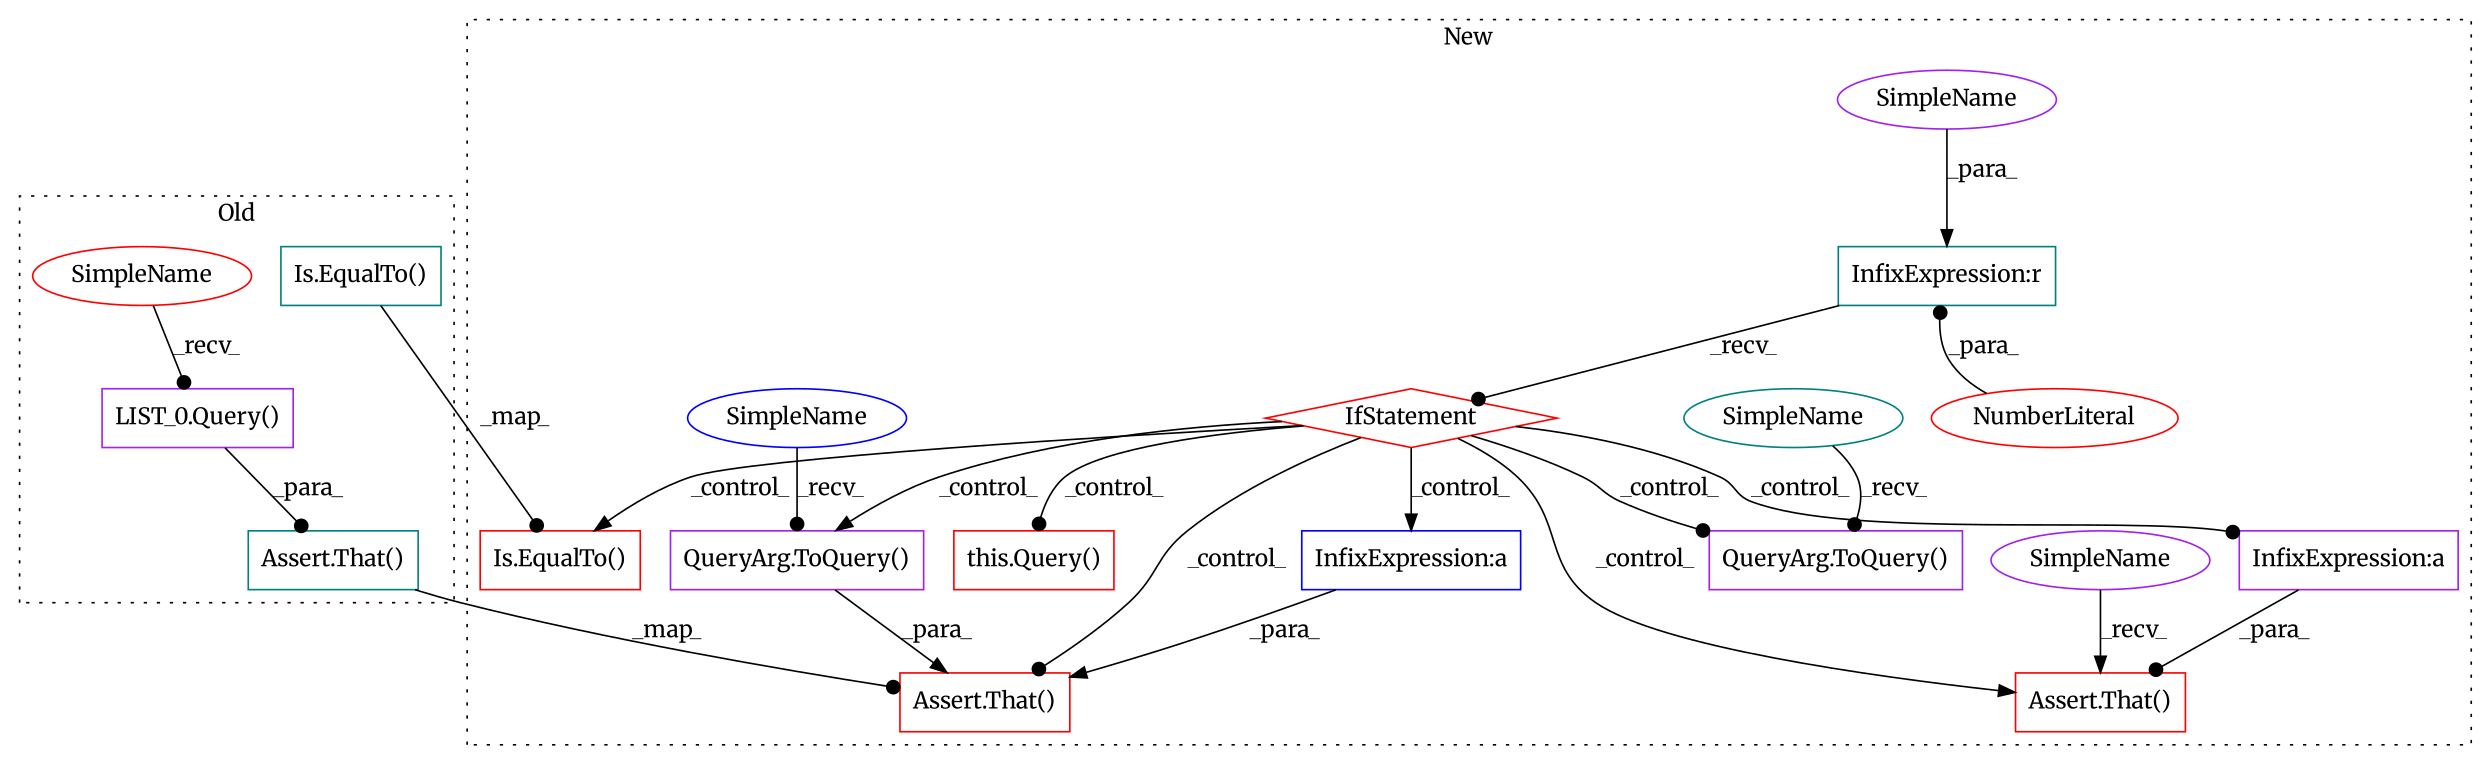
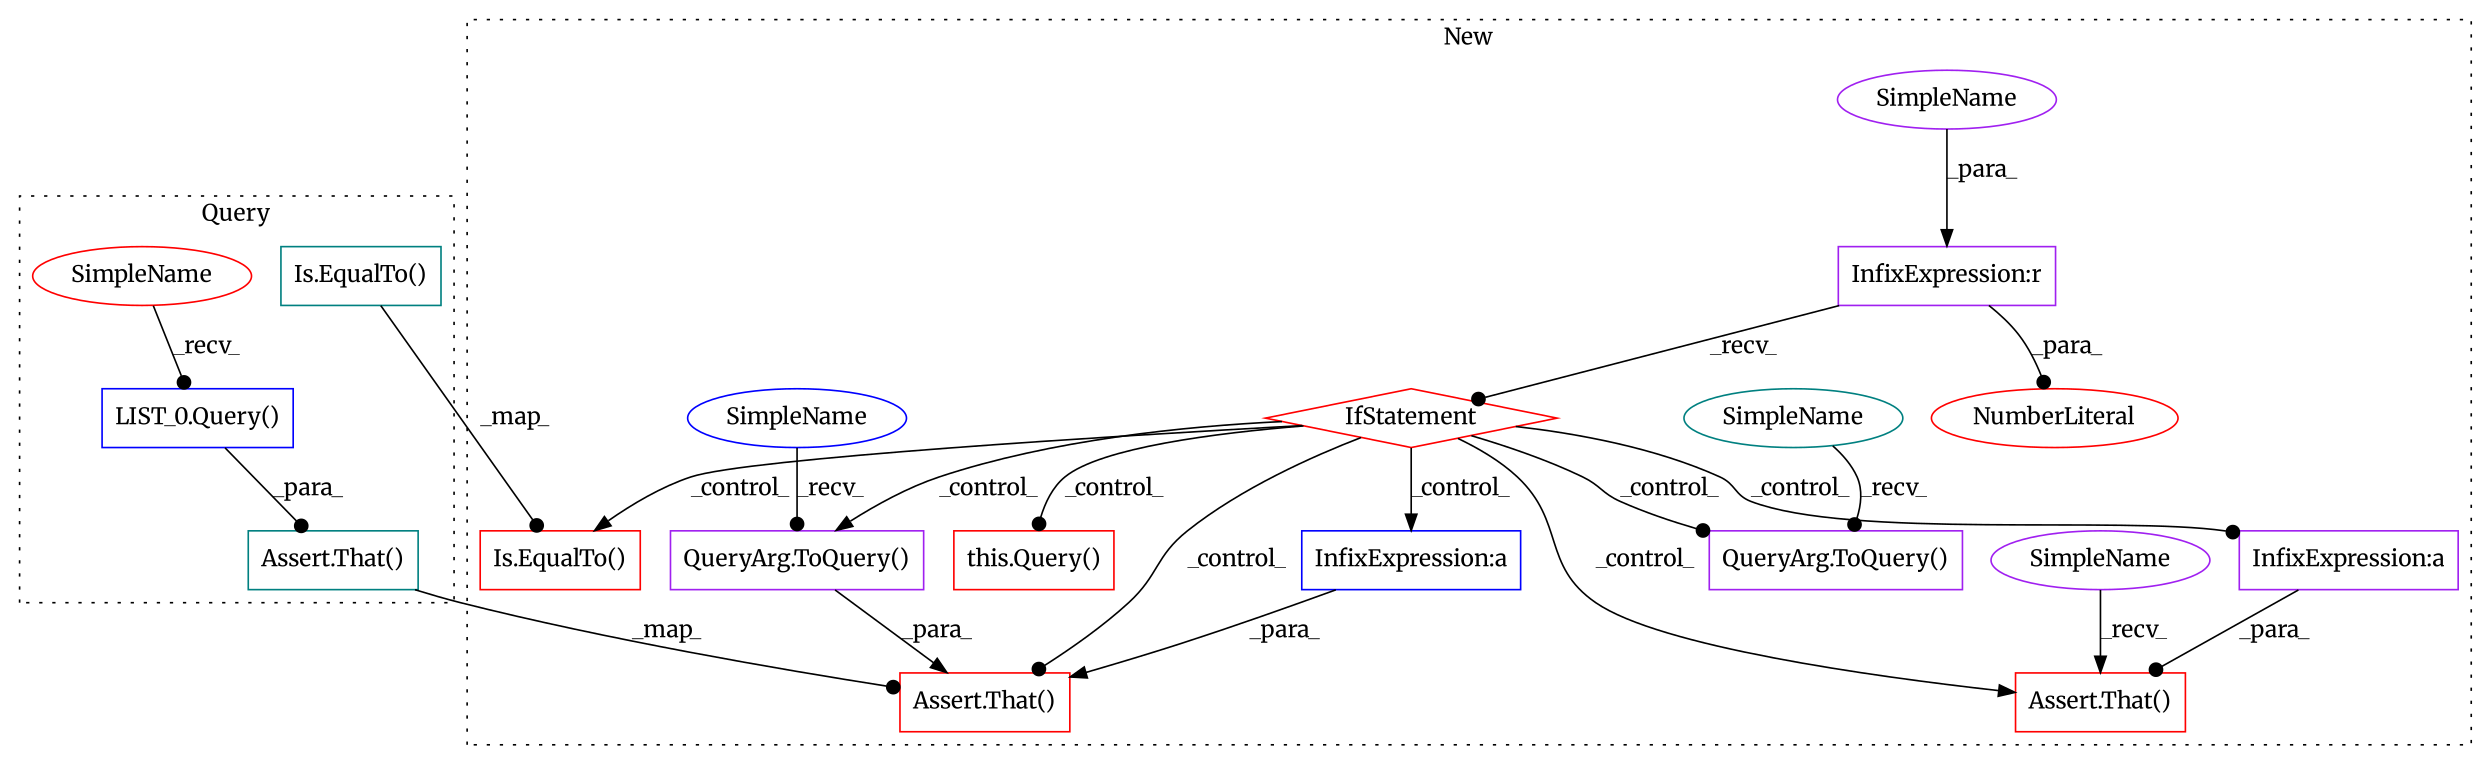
cluster "Old": label "Old" -> "Query"
node "InfixExpression:r": color teal -> purple
edge "NumberLiteral" -> "InfixExpression:r": reversed
node "LIST_0.Query()": color purple -> blue
